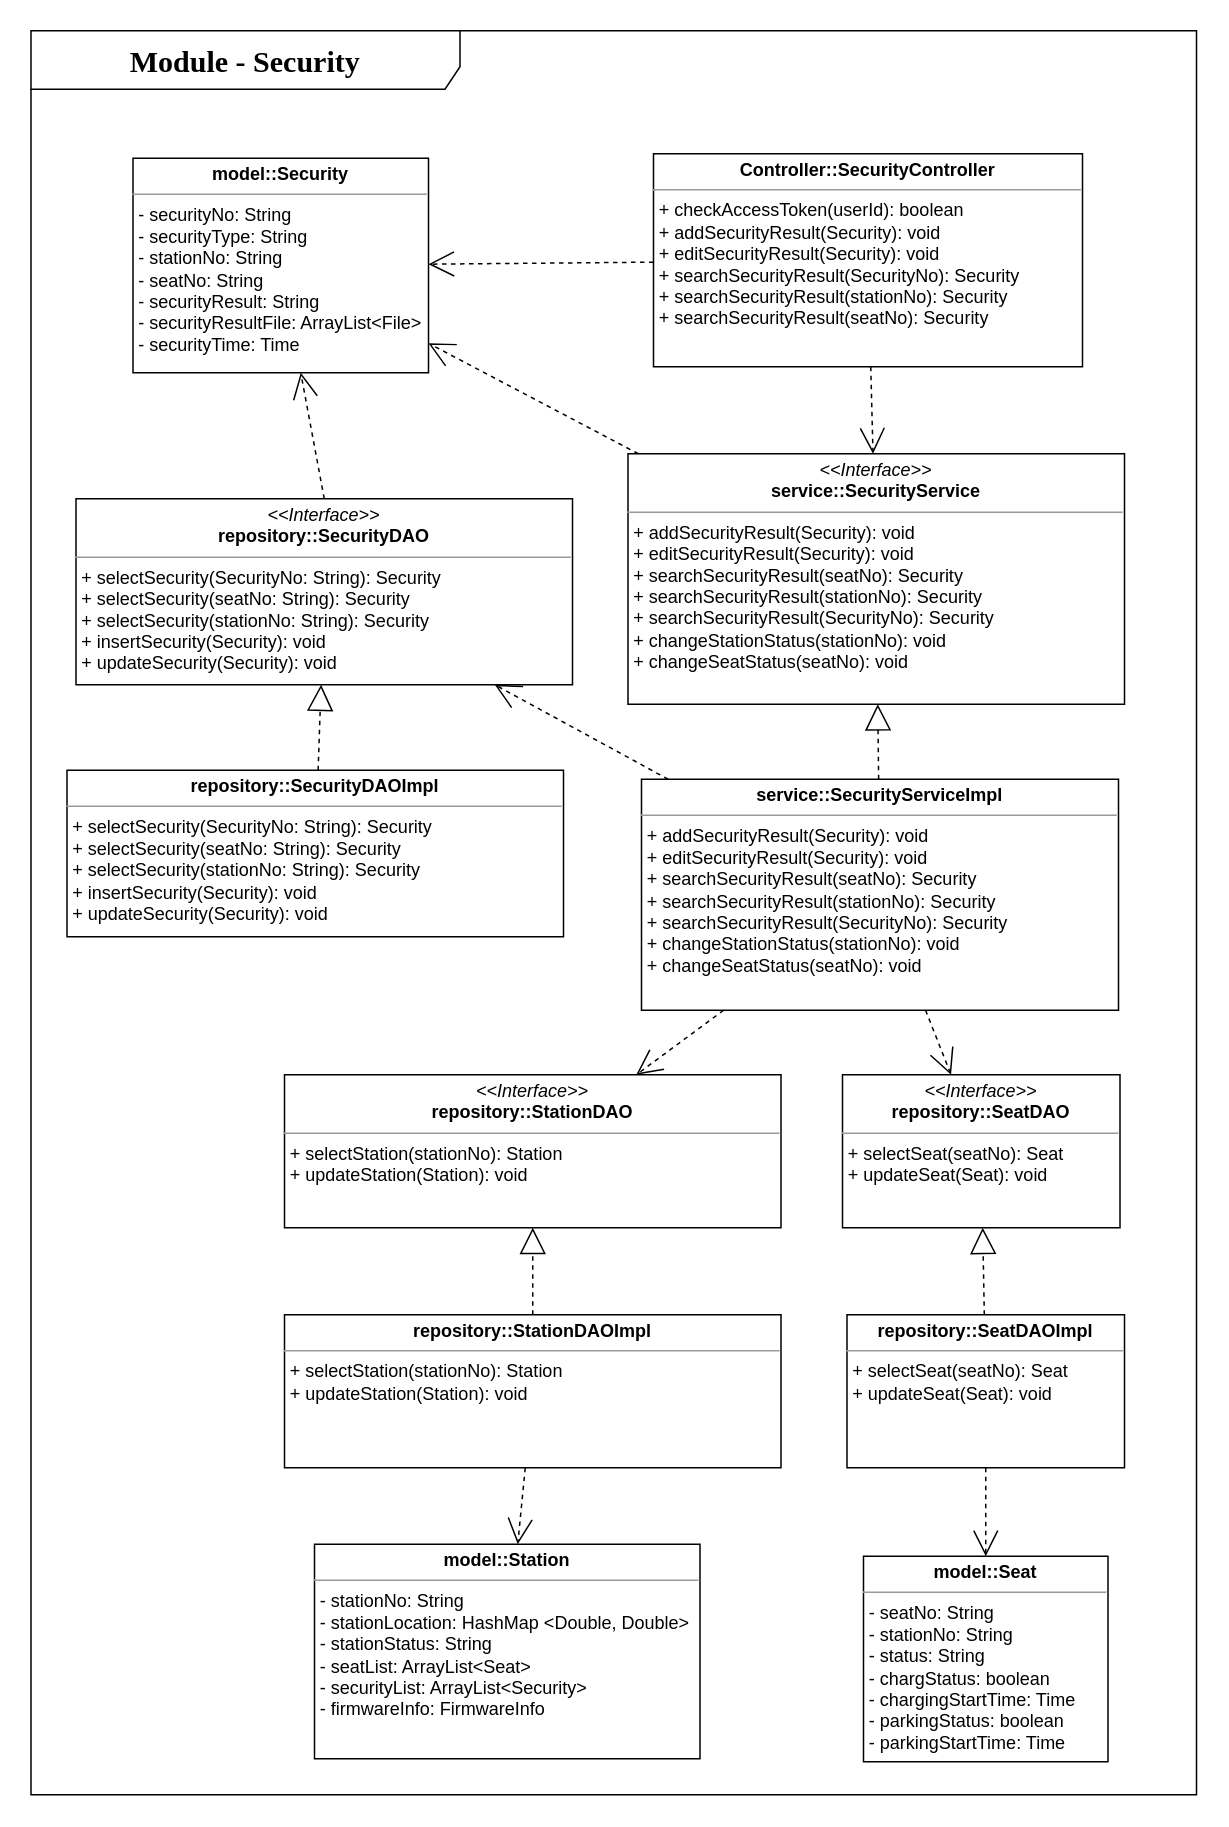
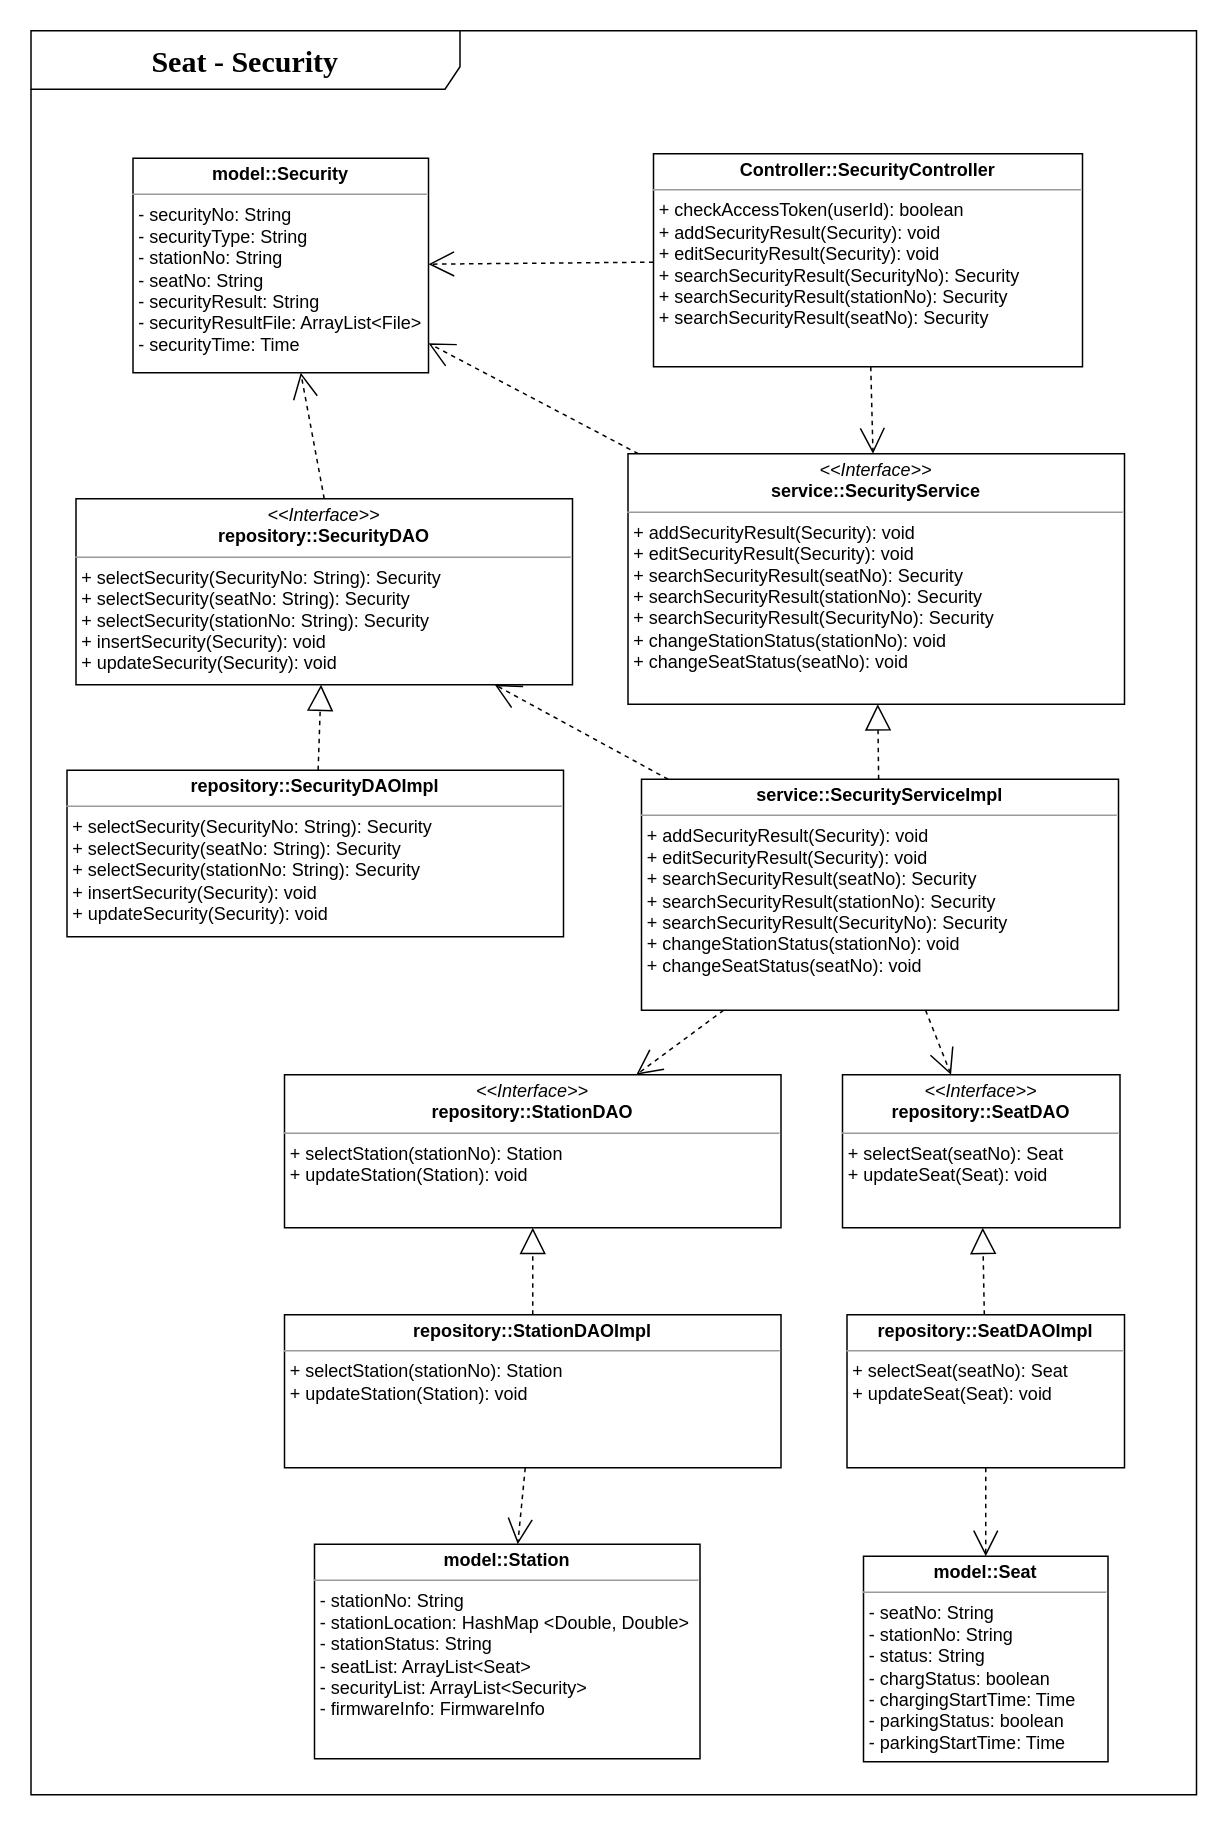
node "Module - Security": label "Module - Security" -> "Seat - Security"
